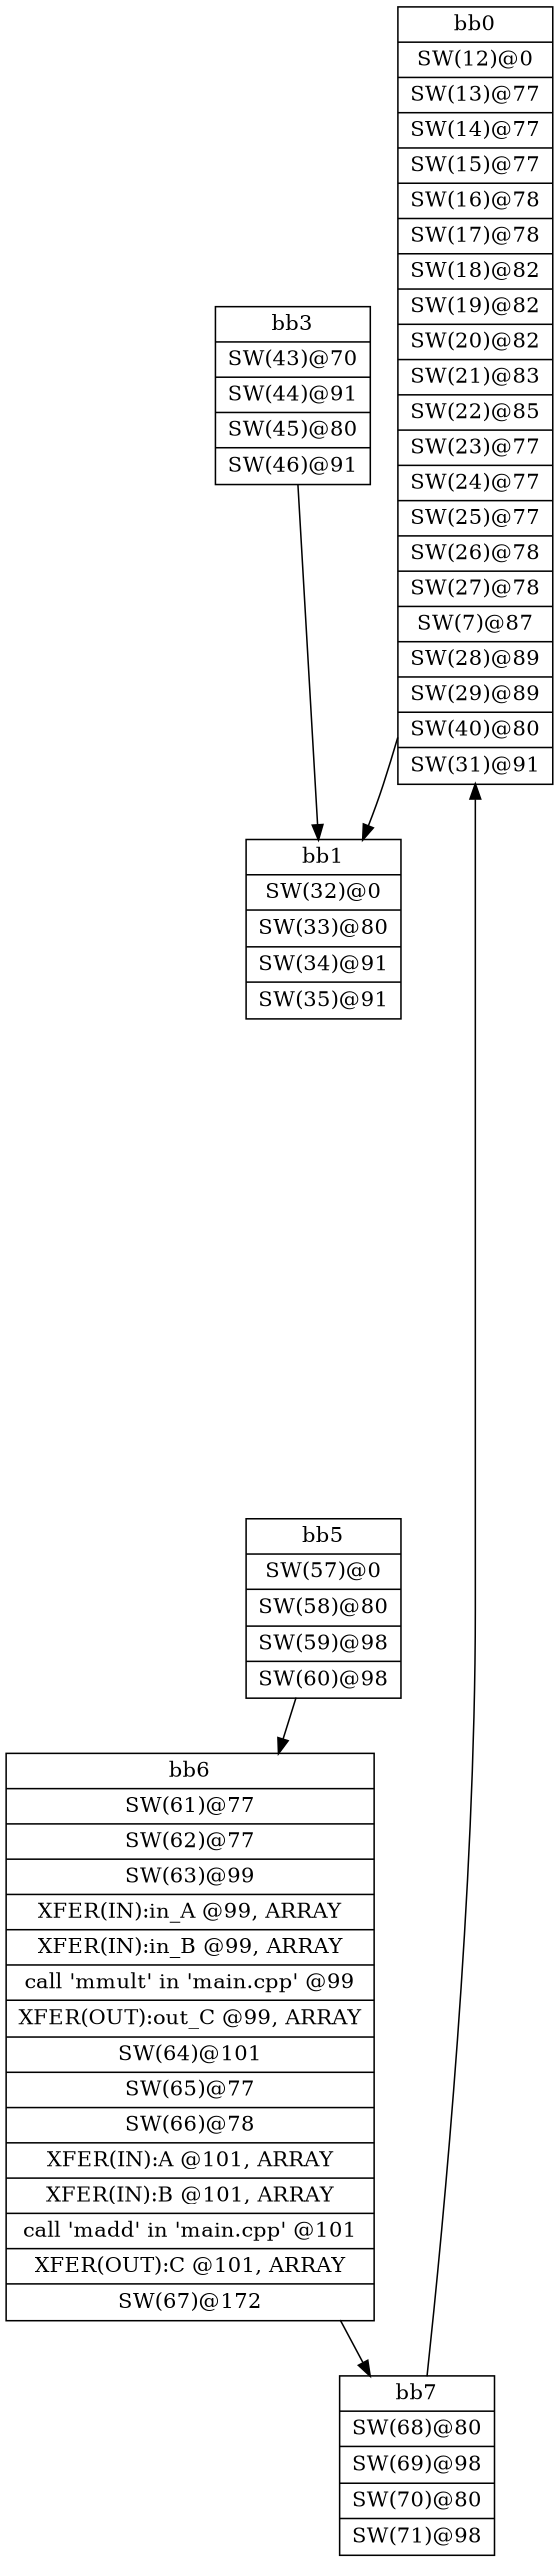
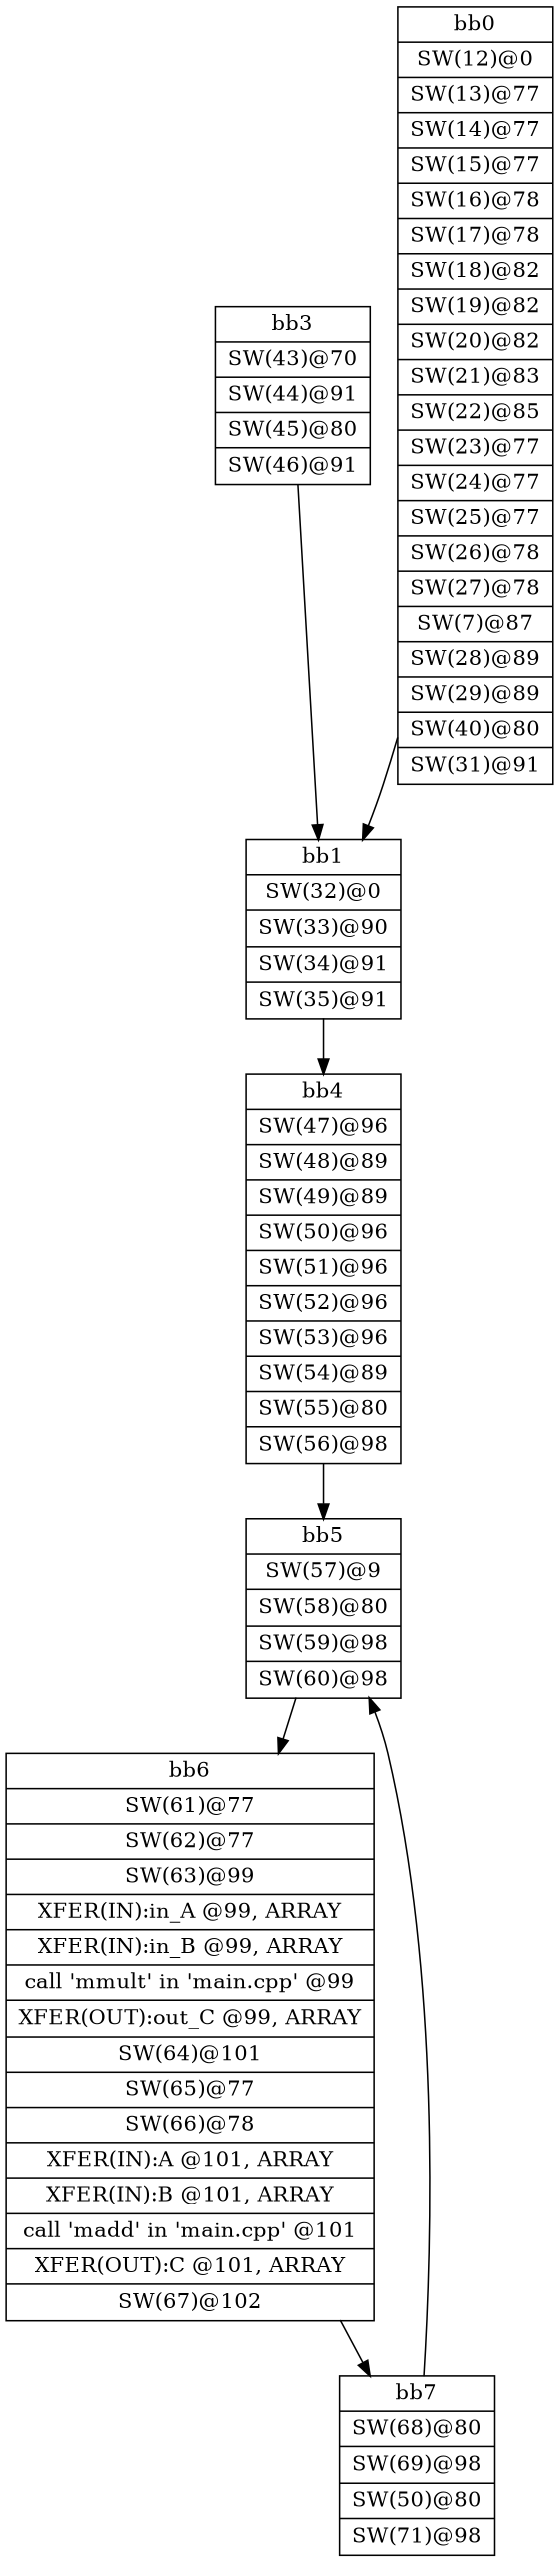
node "bb1": text "SW(33)@80" -> "SW(33)@90"
node "bb4": added
node "bb5": text "SW(57)@0" -> "SW(57)@9"
edge "bb7" -> "bb0": now "bb7" -> "bb5"
node "bb6": text "SW(67)@172" -> "SW(67)@102"
node "bb7": text "SW(70)@80" -> "SW(50)@80"
